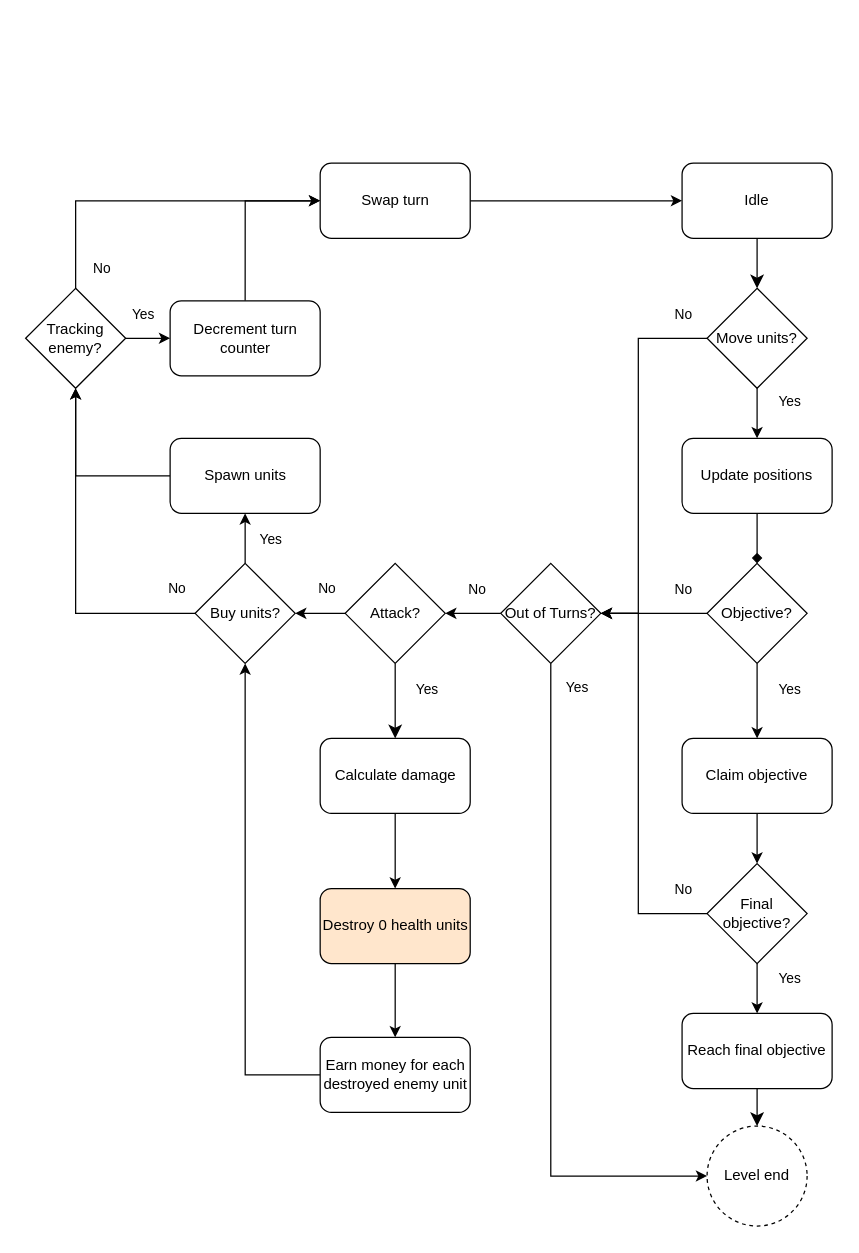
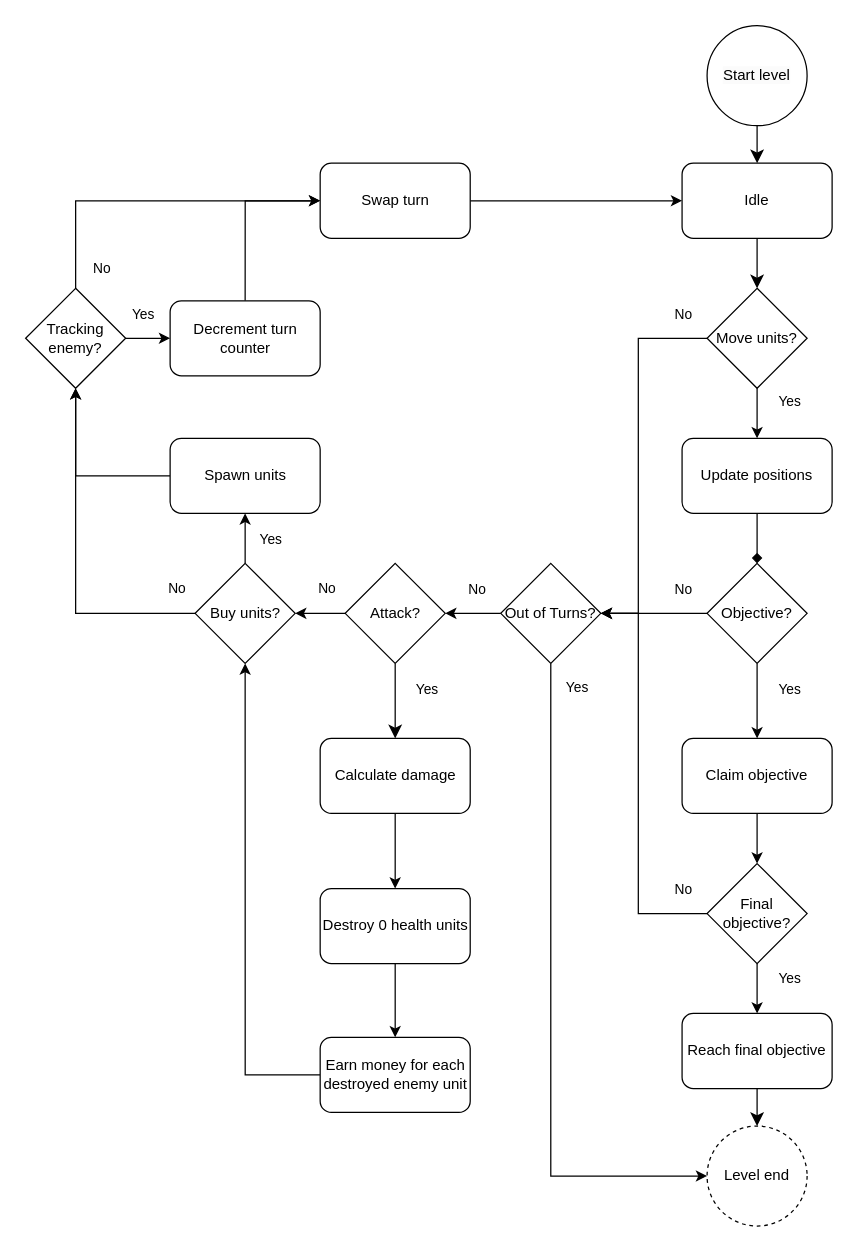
node "Start level": added
edge "Start level" -> "Idle": added
node "Destroy 0 health units": fillcolor #ffe6cc -> #ffffff
